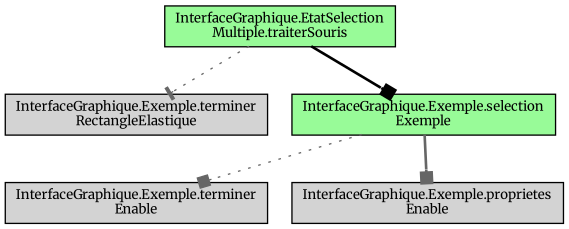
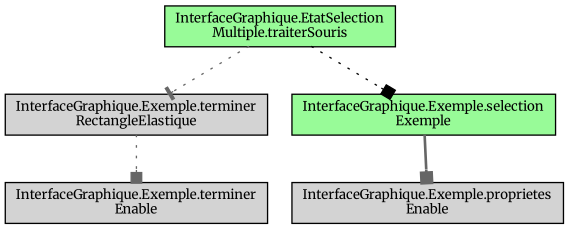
edge "InterfaceGraphique.EtatSelection Multiple.traiterSouris" -> "InterfaceGraphique.Exemple.selection Exemple": style bold -> dotted
edge "InterfaceGraphique.Exemple.selection Exemple" -> "InterfaceGraphique.Exemple.terminer Enable": now "InterfaceGraphique.Exemple.terminer RectangleElastique" -> "InterfaceGraphique.Exemple.terminer Enable"
